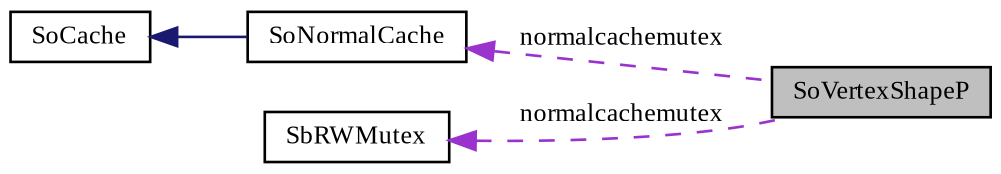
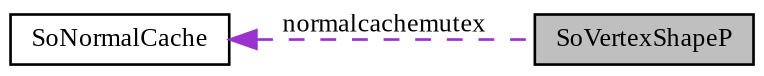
node "SoCache": removed
node "SbRWMutex": removed
